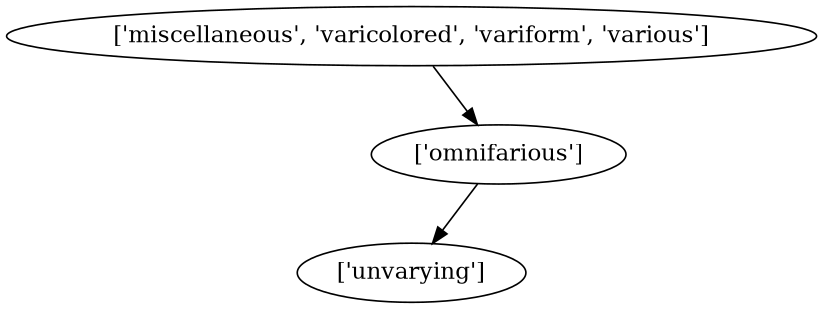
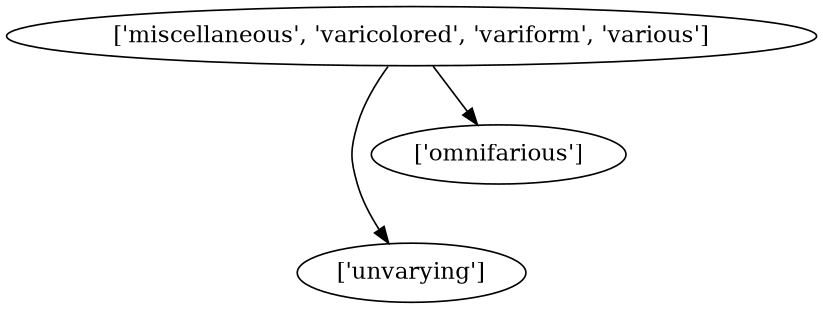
edge "['omnifarious']" -> "['unvarying']": now "['miscellaneous', 'varicolored', 'variform', 'various']" -> "['unvarying']"
